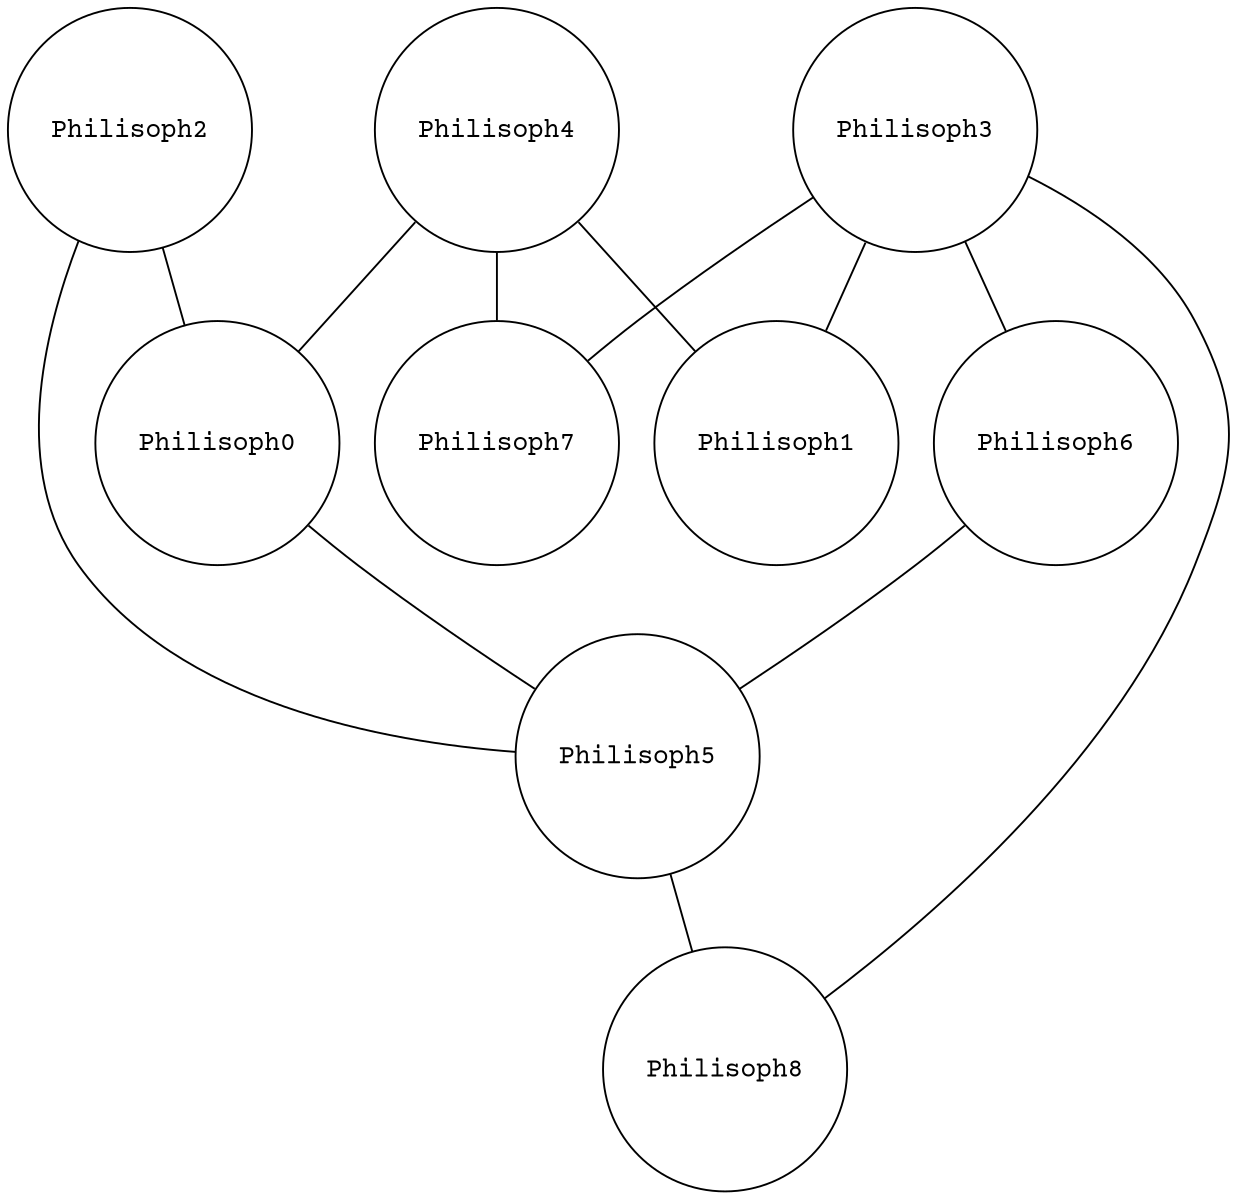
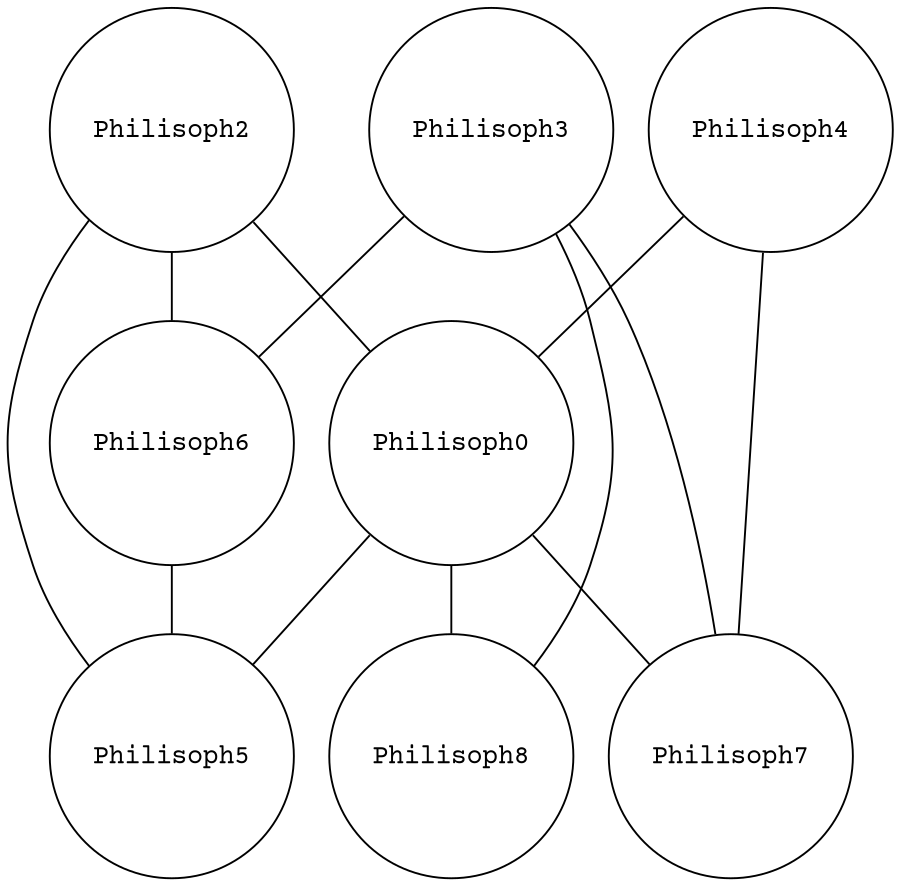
edge "Philisoph2" -- "Philisoph6": added
node "Philisoph1": removed
edge "Philisoph0" -- "Philisoph7": added
edge "Philisoph5" -- "Philisoph8": now "Philisoph0" -- "Philisoph8"
